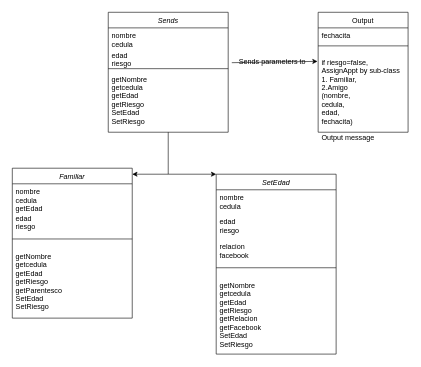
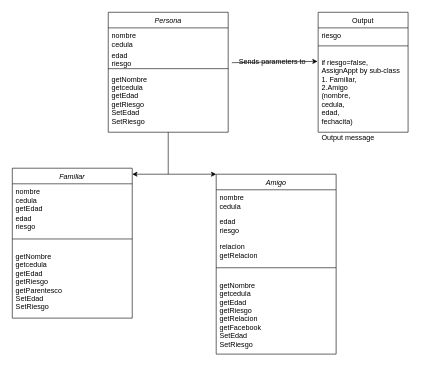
node "Sends": label "Sends" -> "Persona"
node "fechacita": label "fechacita" -> "riesgo"
node "SetEdad": label "SetEdad" -> "Amigo"
node "edad riesgo relacion facebook": label "edad riesgo relacion facebook" -> "edad riesgo relacion getRelacion"
